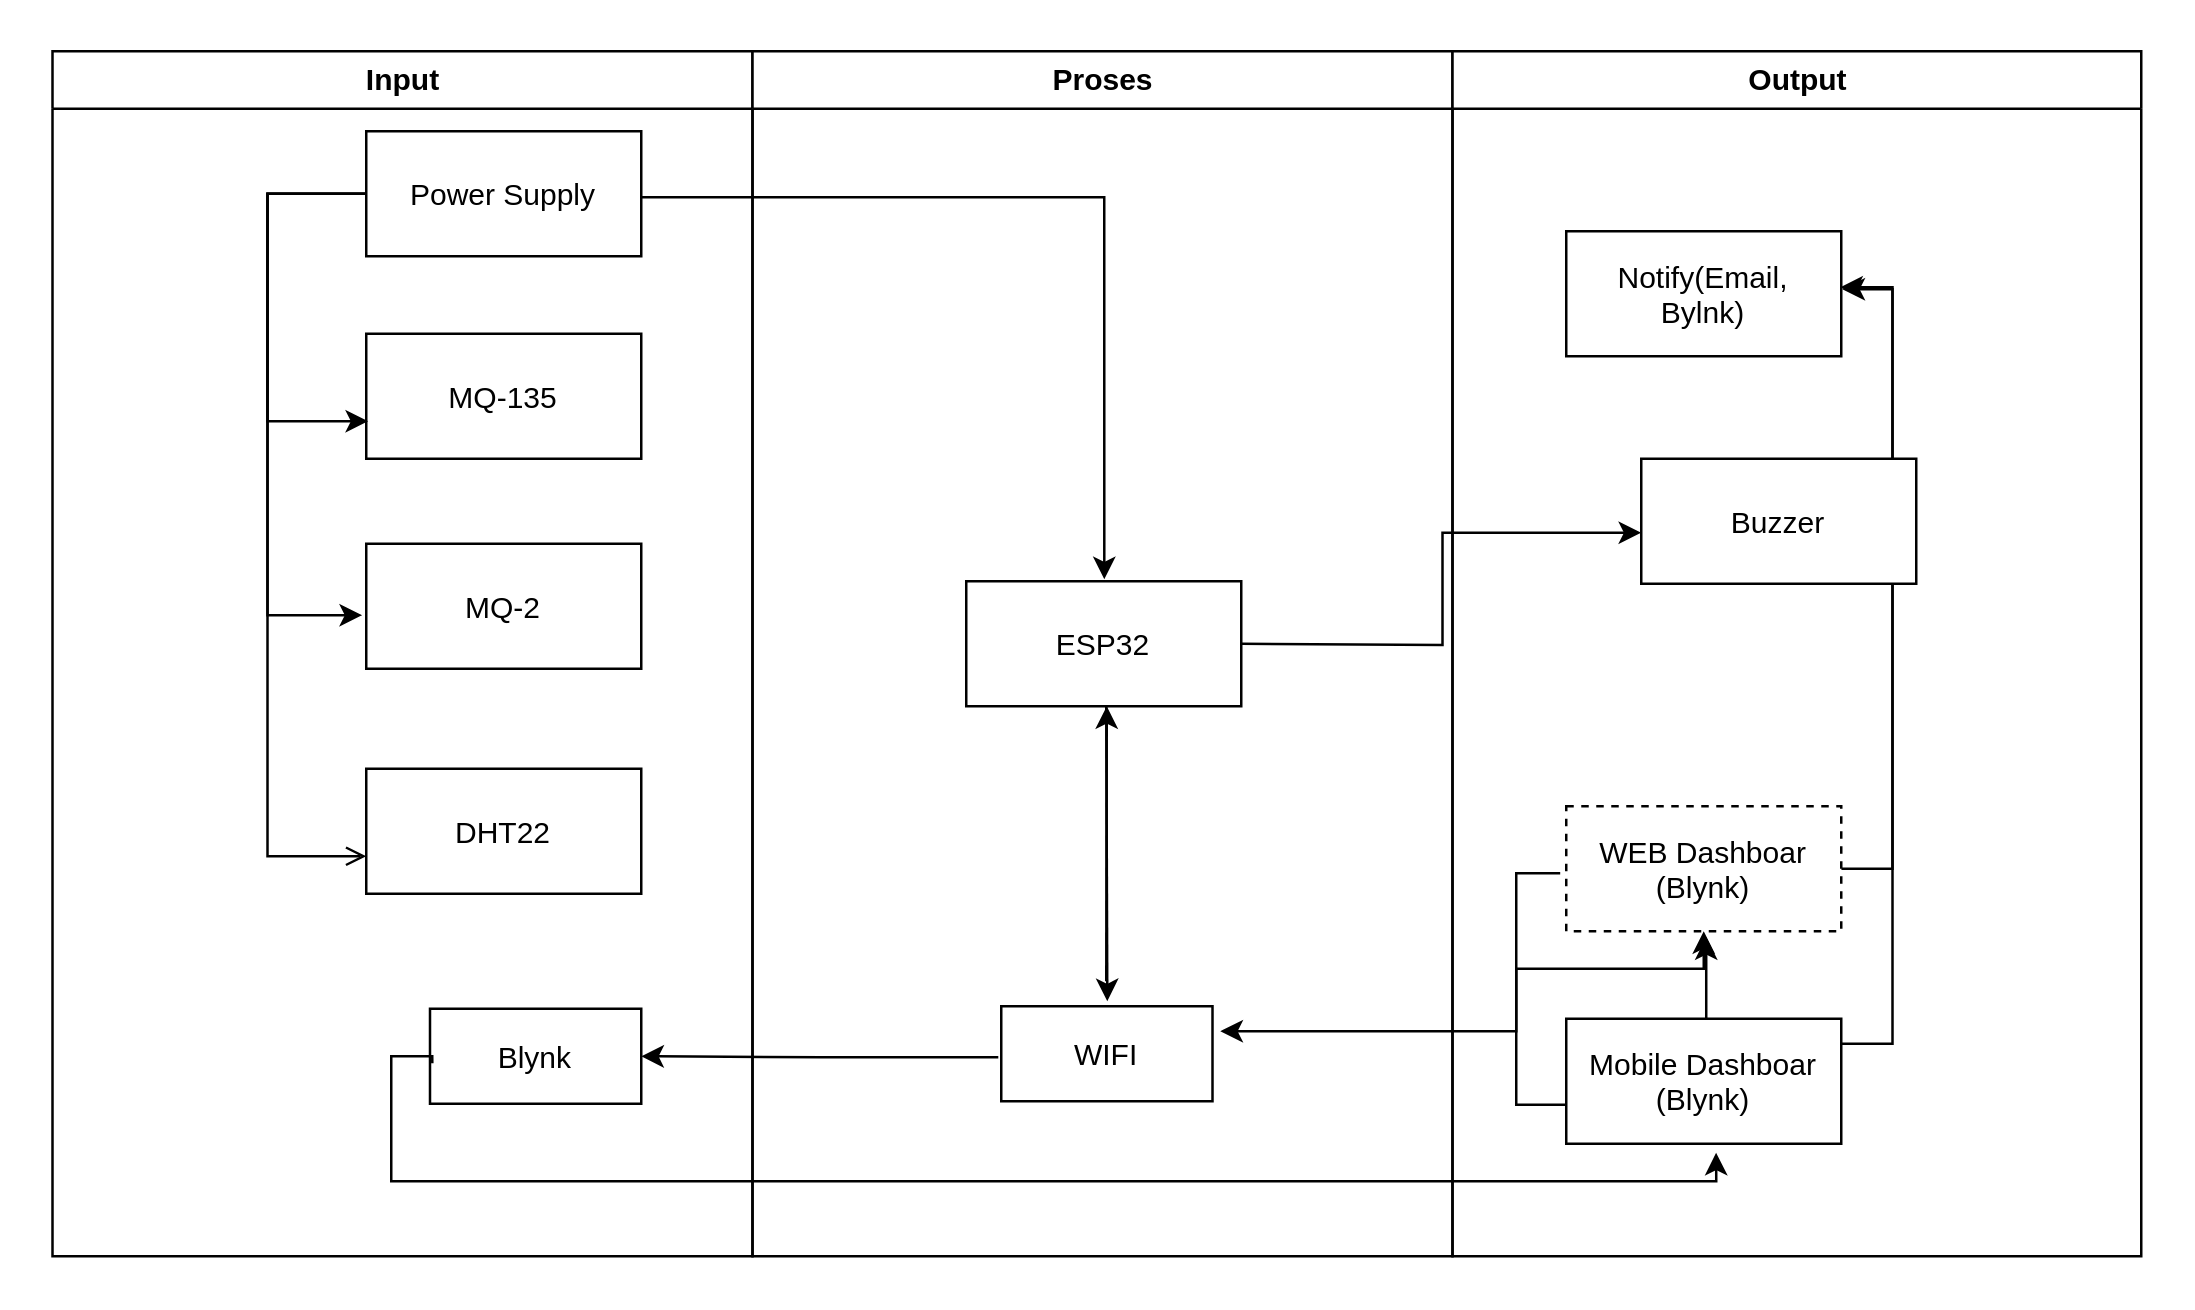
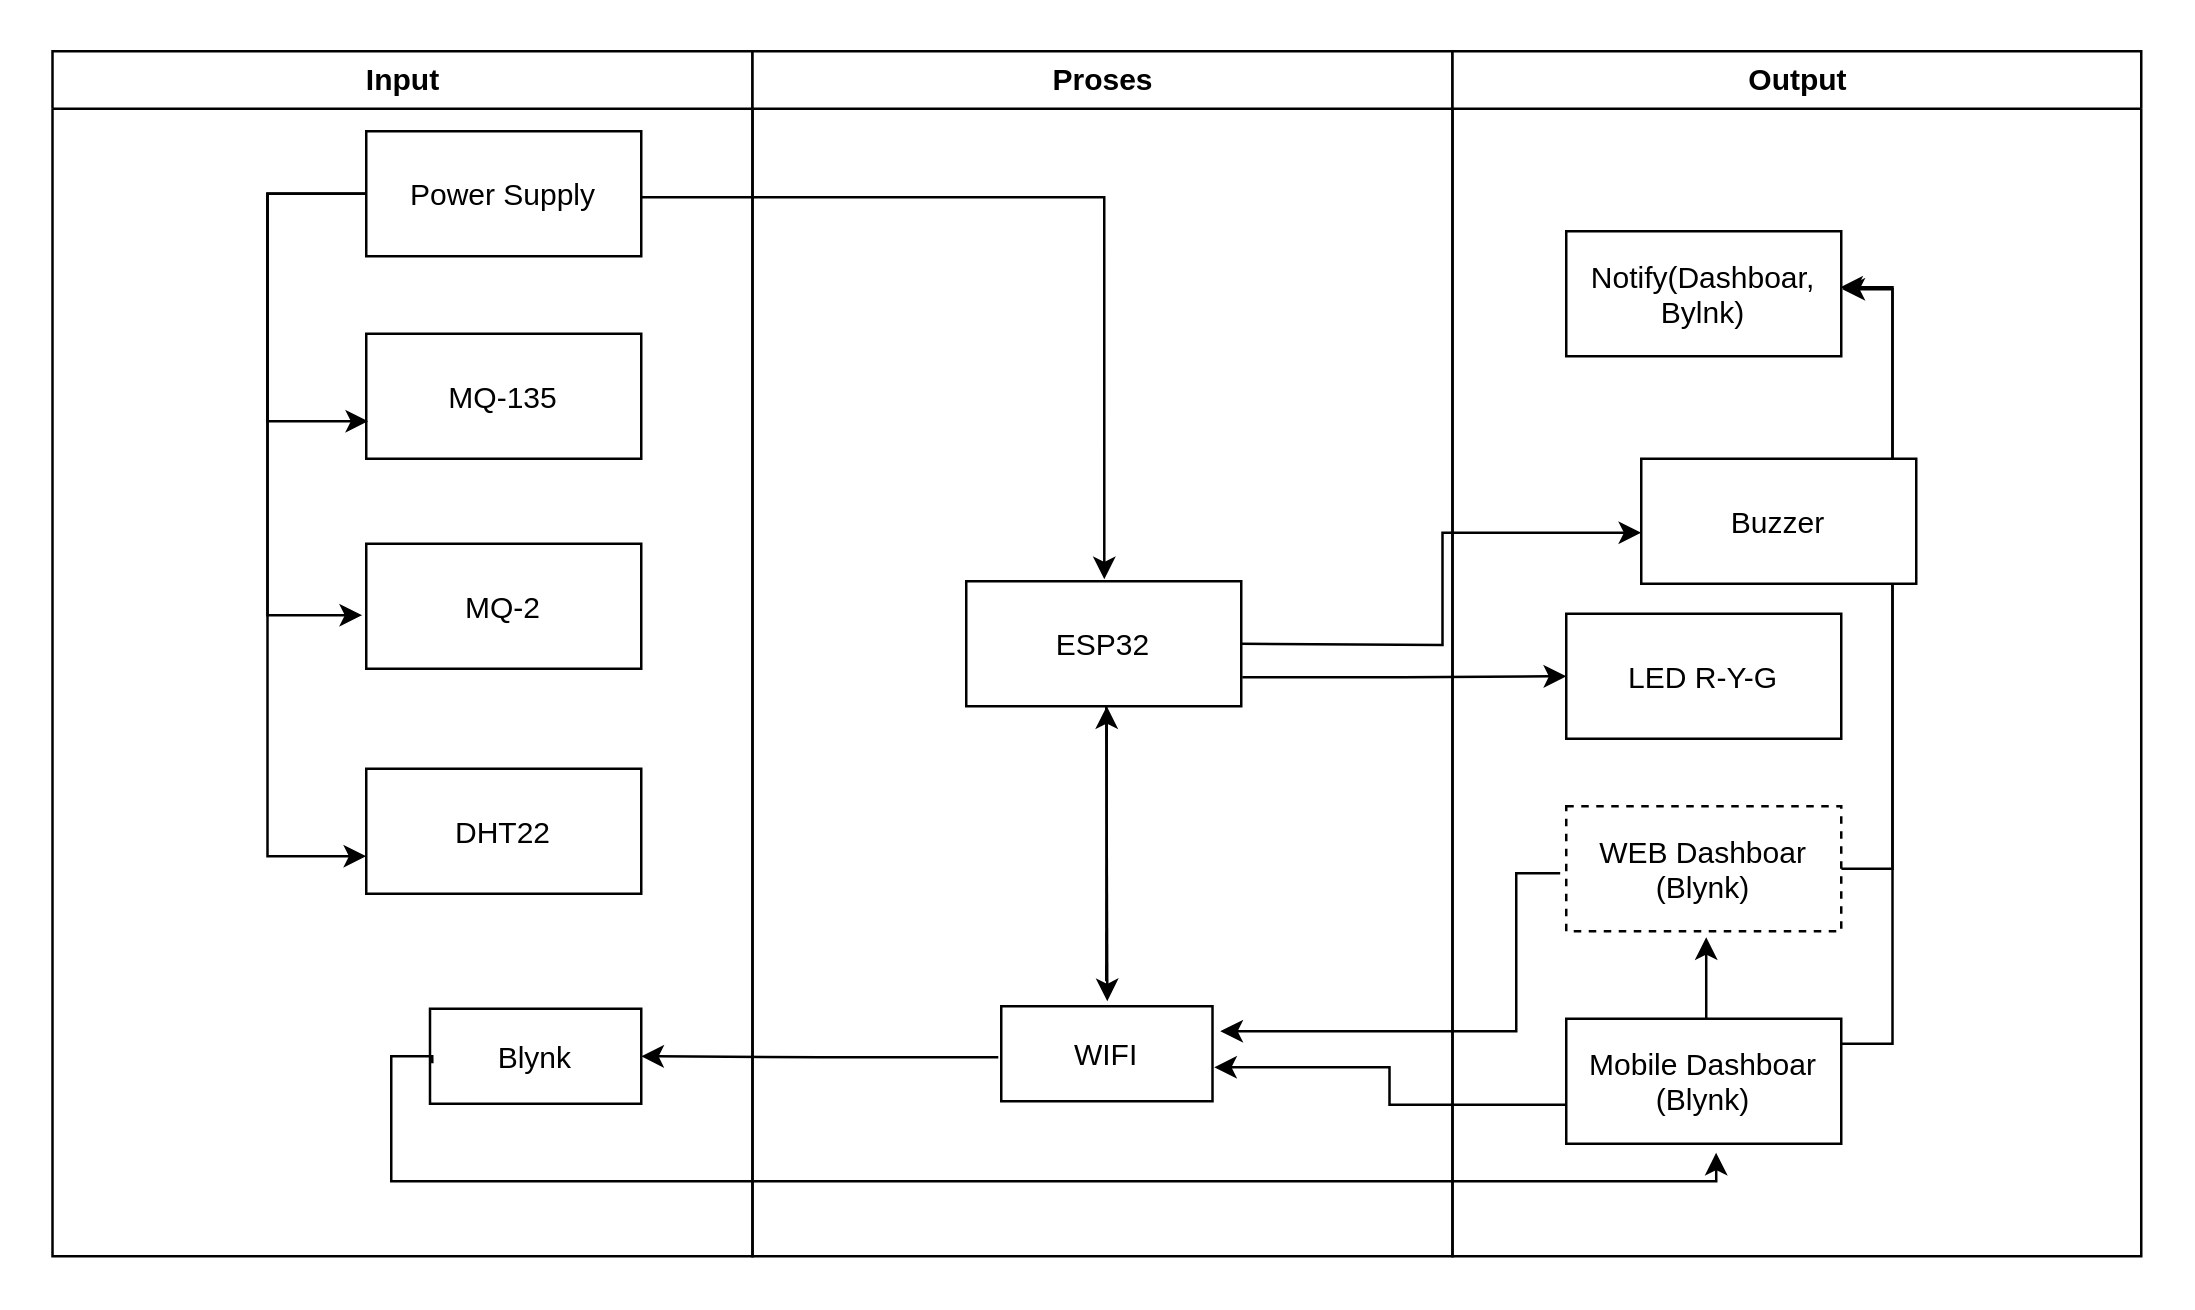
node "Notify(Email, Bylnk)": label "Notify(Email, Bylnk)" -> "Notify(Dashboar, Bylnk)"
node "LED R-Y-G": added
edge "ESP32" -> "LED R-Y-G": added
edge "Power Supply" -> "DHT22": arrowhead open -> classic
edge "Mobile Dashboar (Blynk)" -> "WEB Dashboar (Blynk)": now "Mobile Dashboar (Blynk)" -> "WIFI"
